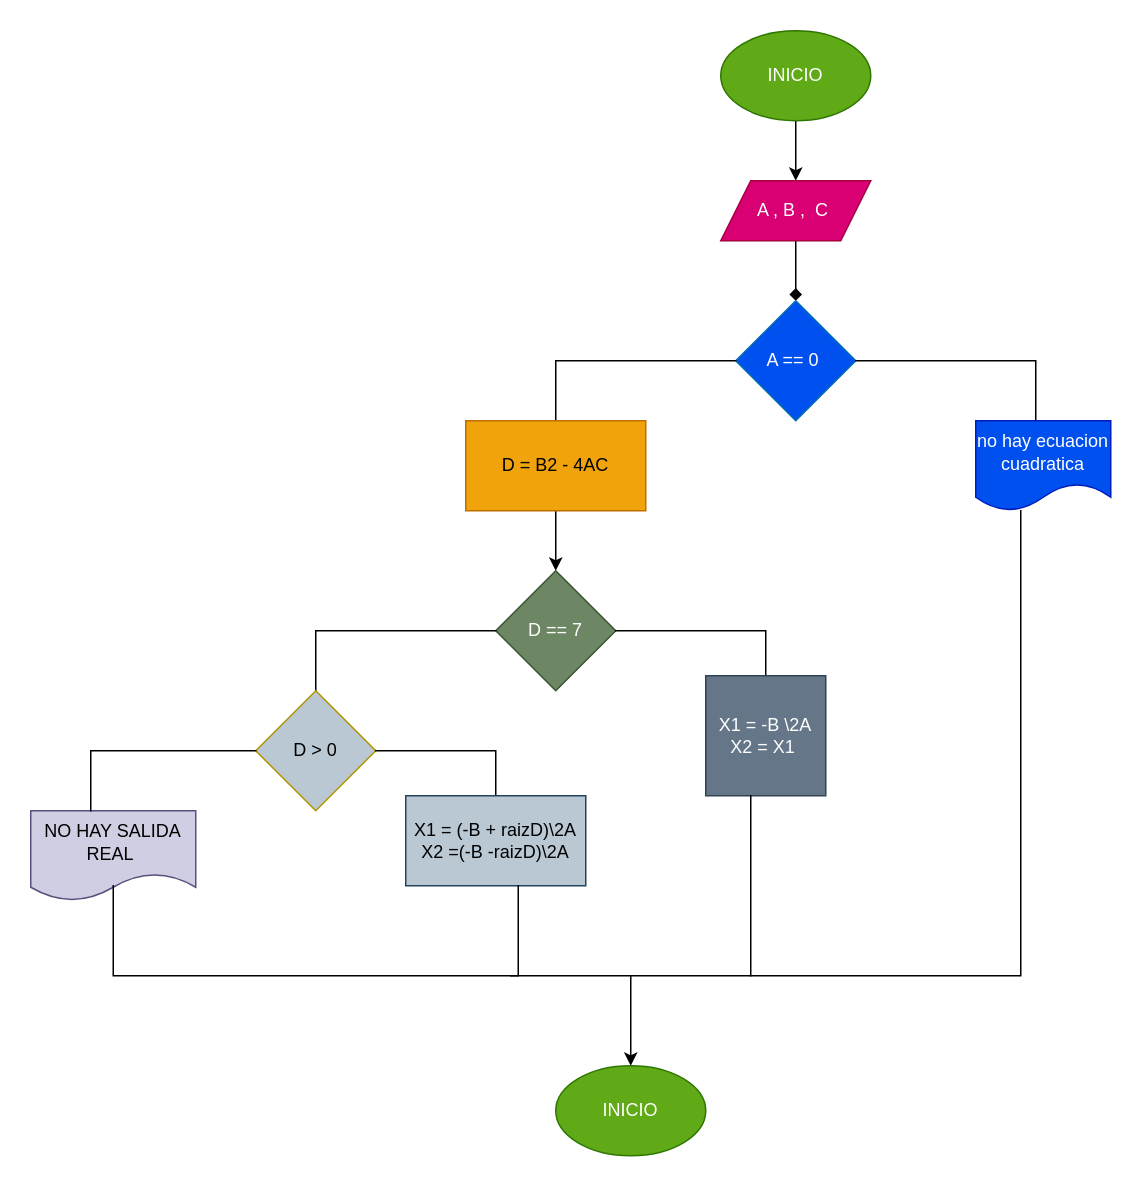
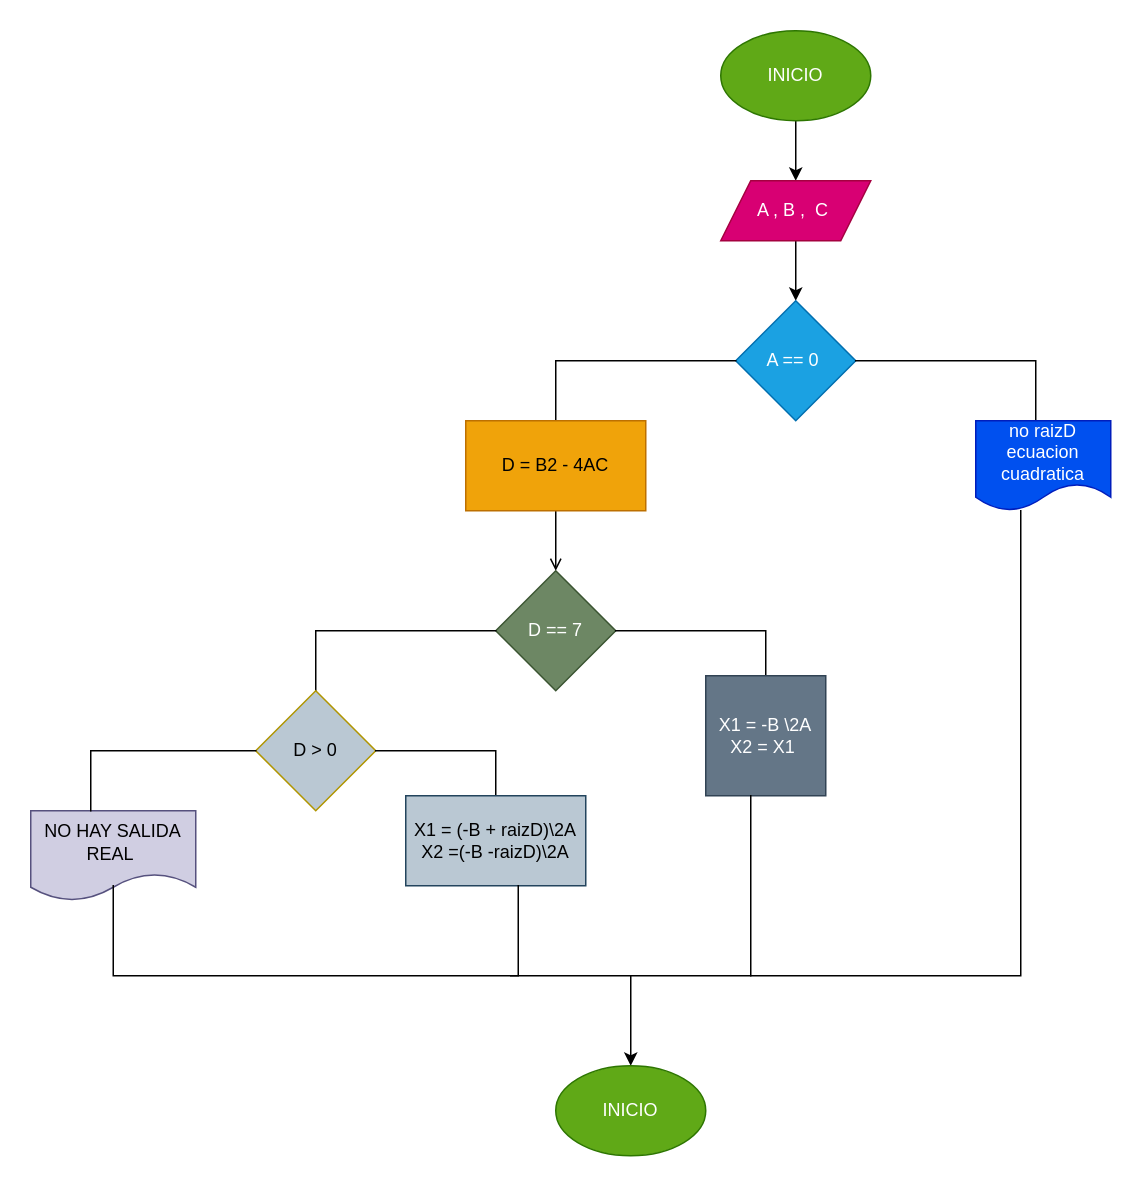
edge "A , B , C" -> "A == 0": arrowhead diamond -> classic
node "A == 0": fillcolor #0050ef -> #1ba1e2
node "no hay ecuacion cuadratica": label "no hay ecuacion cuadratica" -> "no raizD ecuacion cuadratica"
edge "D = B2 - 4AC" -> "D == 7": arrowhead classic -> open
